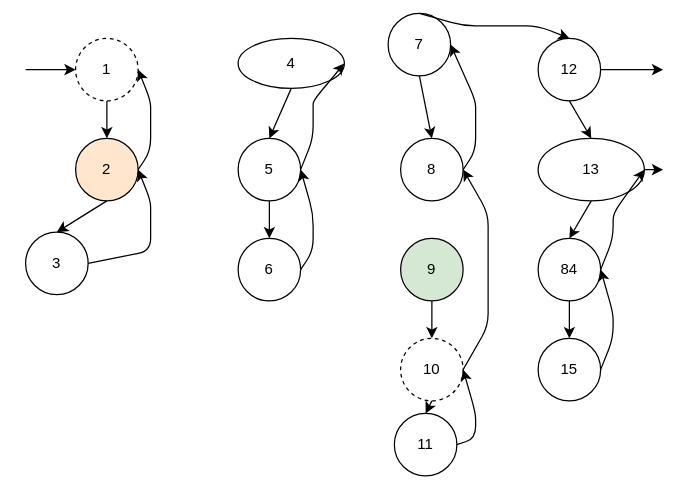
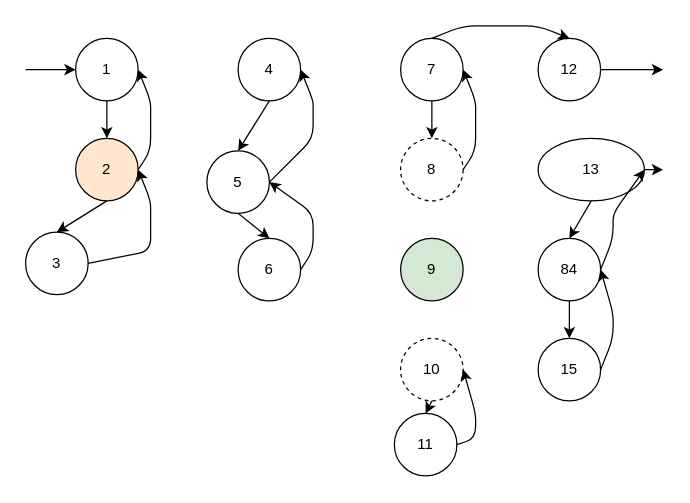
node "7": moved (419, 44) -> (432, 69)
node "4": size 106x50 -> 63x63
node "1": style dashed -> solid
edge "12" -> "13": removed
node "5": moved (269, 169) -> (238, 182)
node "8": style solid -> dashed
edge "10" -> "8": removed
edge "9" -> "10": removed
